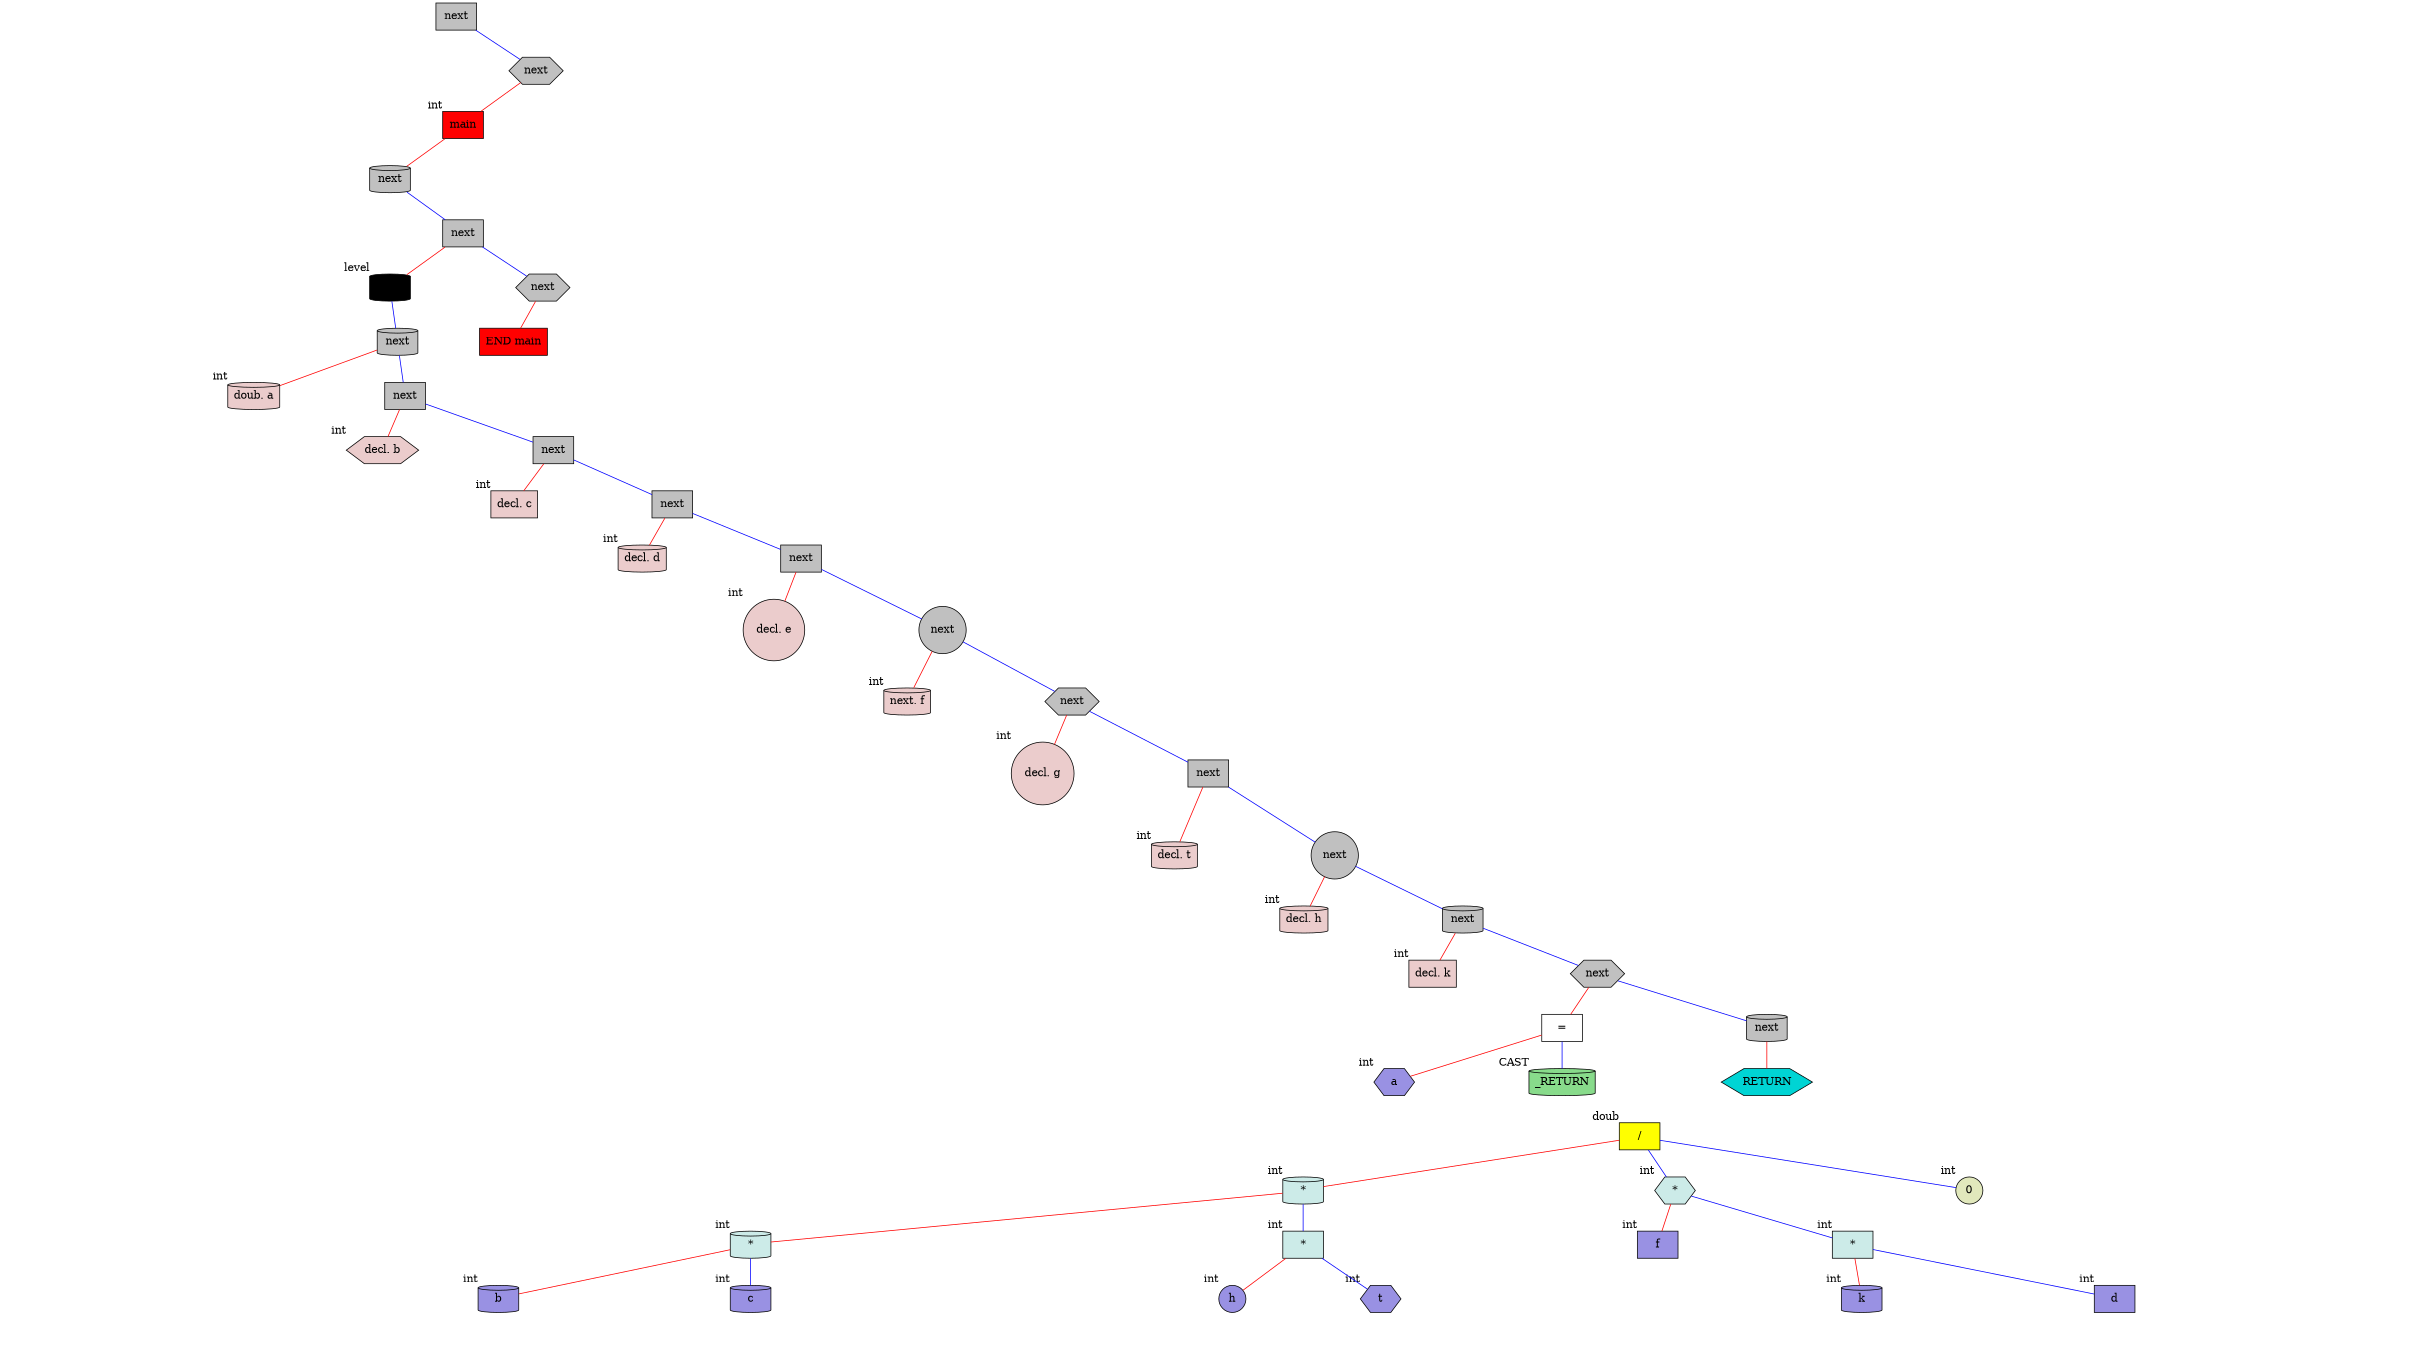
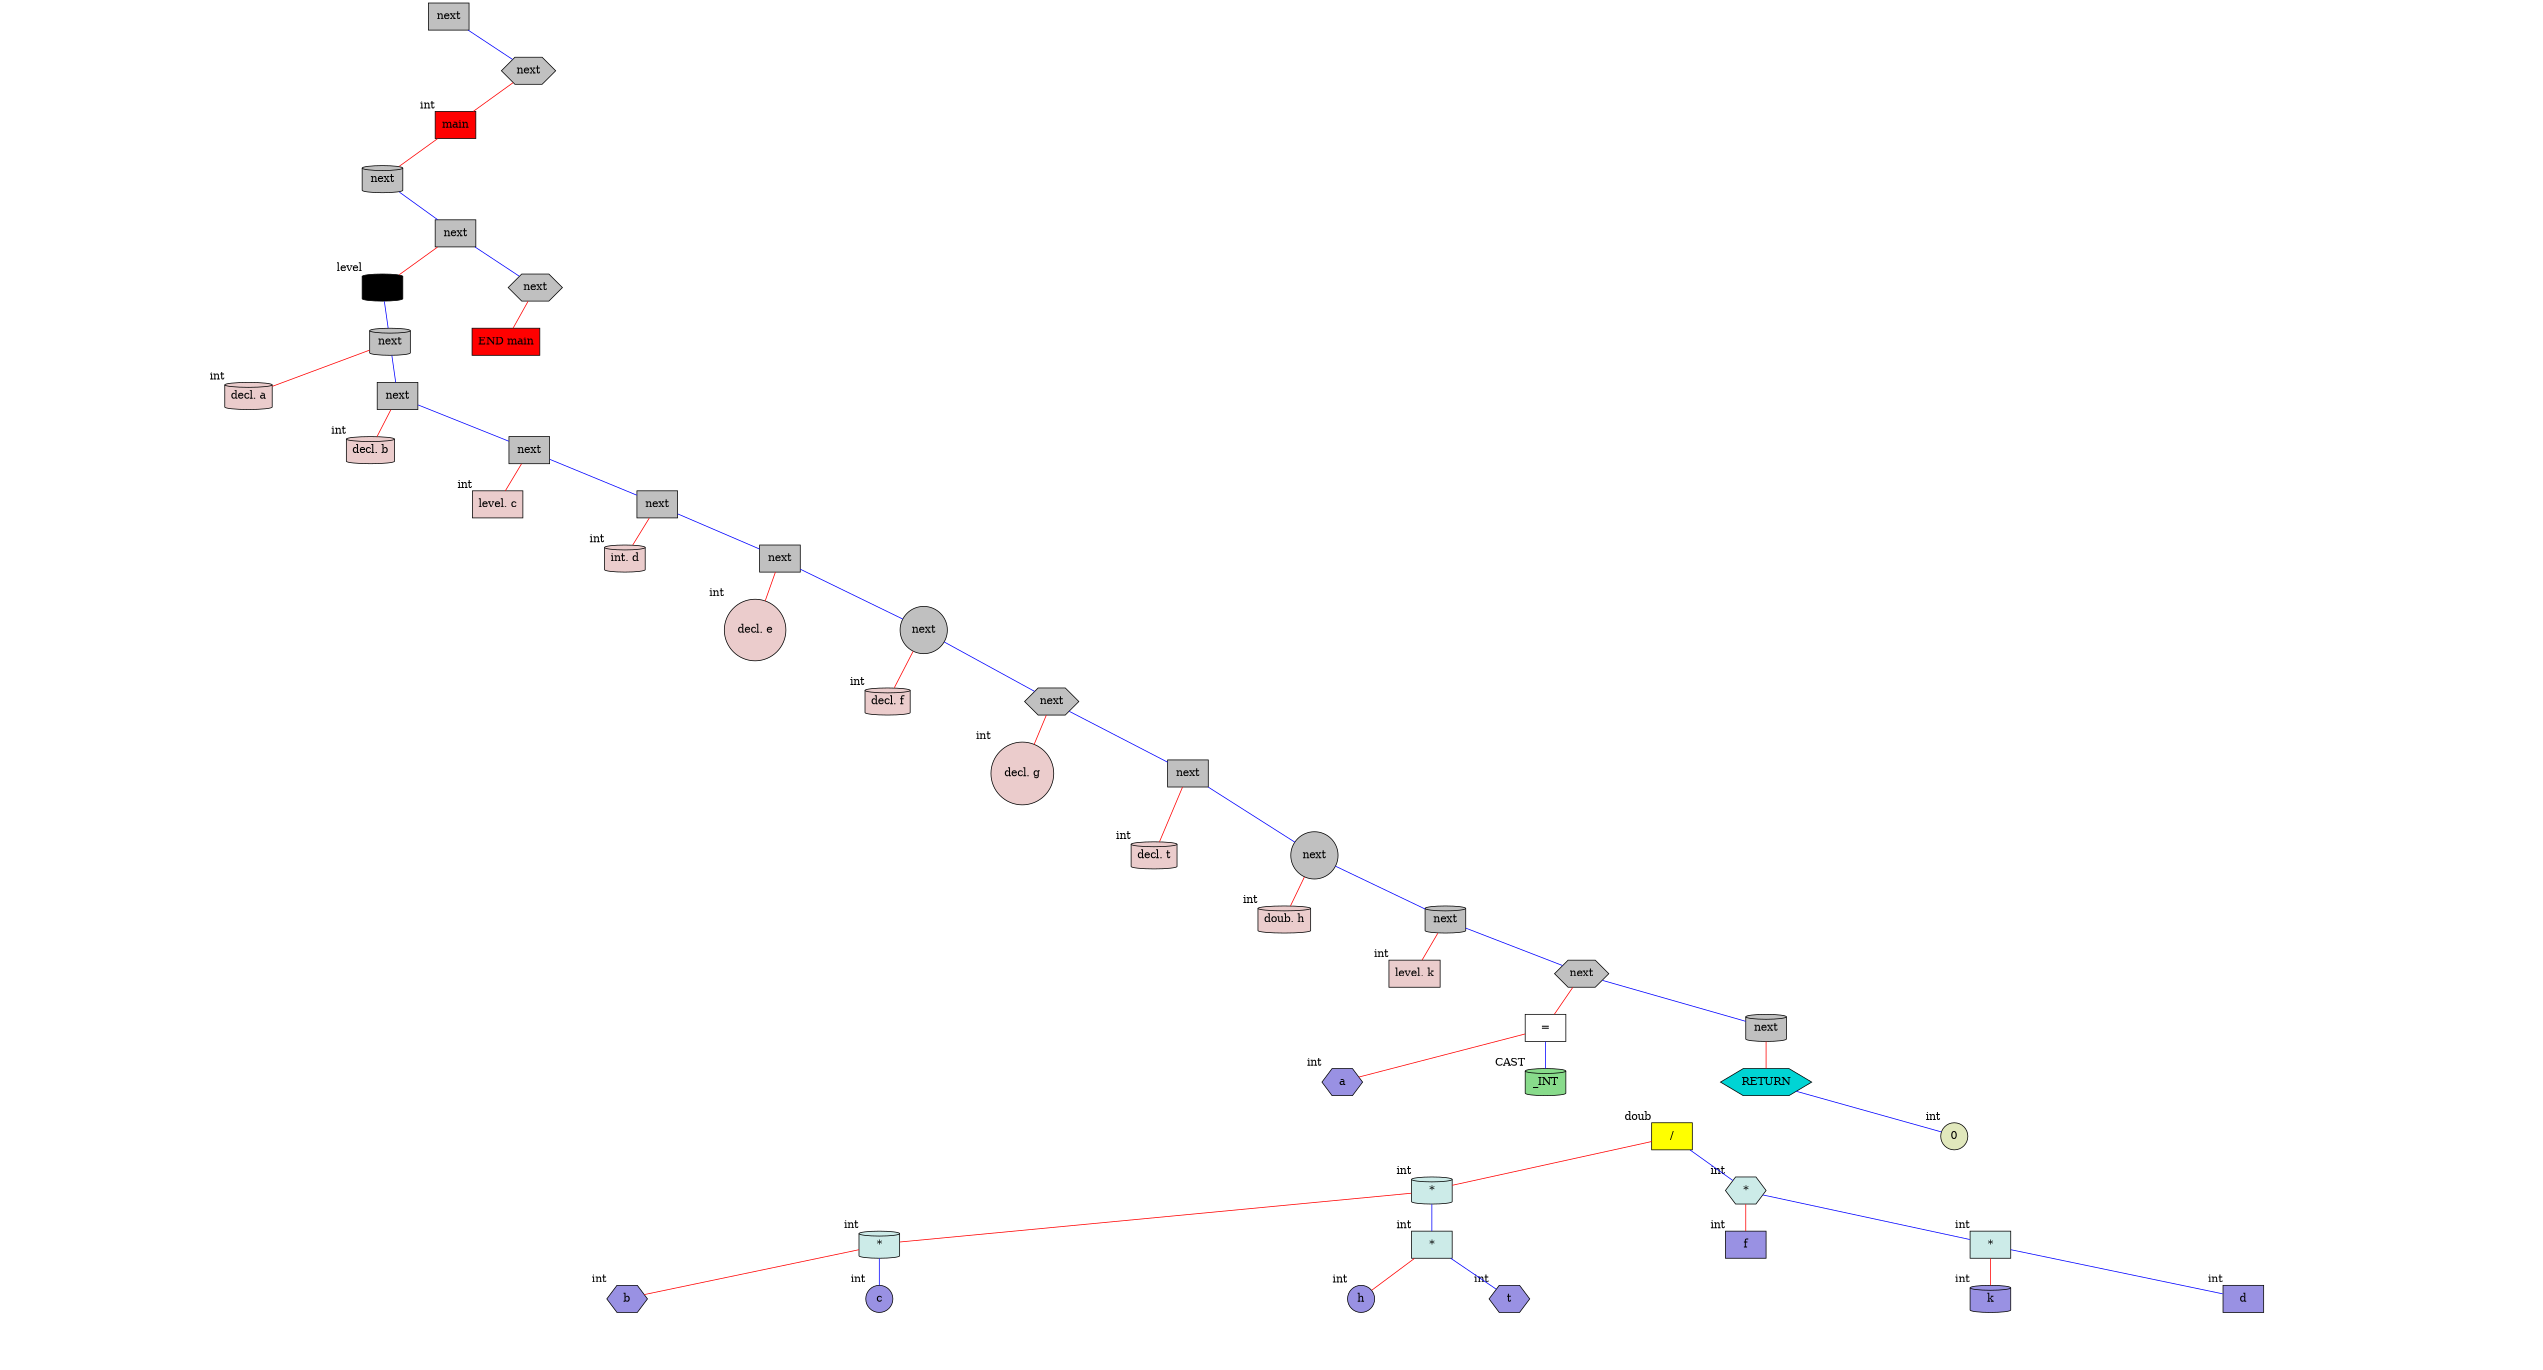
node "doub. a int": label "doub. a int" -> "decl. a int"
node "decl. b int": shape hexagon -> cylinder
node "decl. c int": label "decl. c int" -> "level. c int"
node "decl. d int": label "decl. d int" -> "int. d int"
node "next. f int": label "next. f int" -> "decl. f int"
node "decl. h int": label "decl. h int" -> "doub. h int"
node "decl. k int": label "decl. k int" -> "level. k int"
node "_RETURN CAST": label "_RETURN CAST" -> "_INT CAST"
edge "/ doub" -- "0 int": now "RETURN" -- "0 int"
node "b int": shape cylinder -> hexagon
node "c int": shape cylinder -> circle
